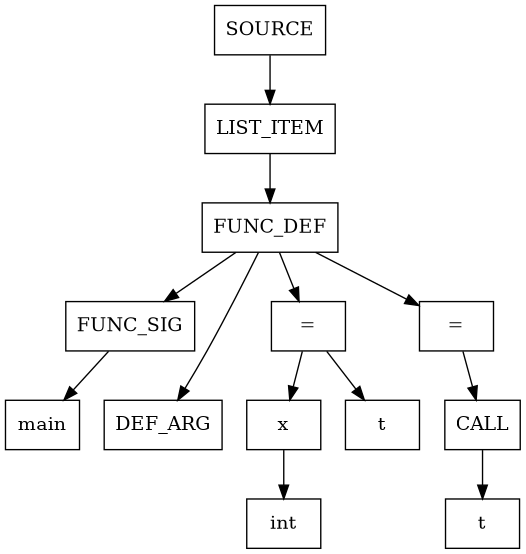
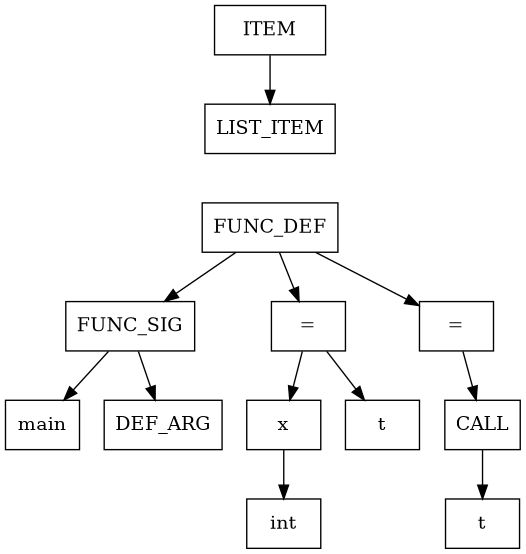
node "SOURCE": label "SOURCE" -> "ITEM"
edge "LIST_ITEM" -> "FUNC_DEF": removed
edge "FUNC_DEF" -> "DEF_ARG": now "FUNC_SIG" -> "DEF_ARG"
